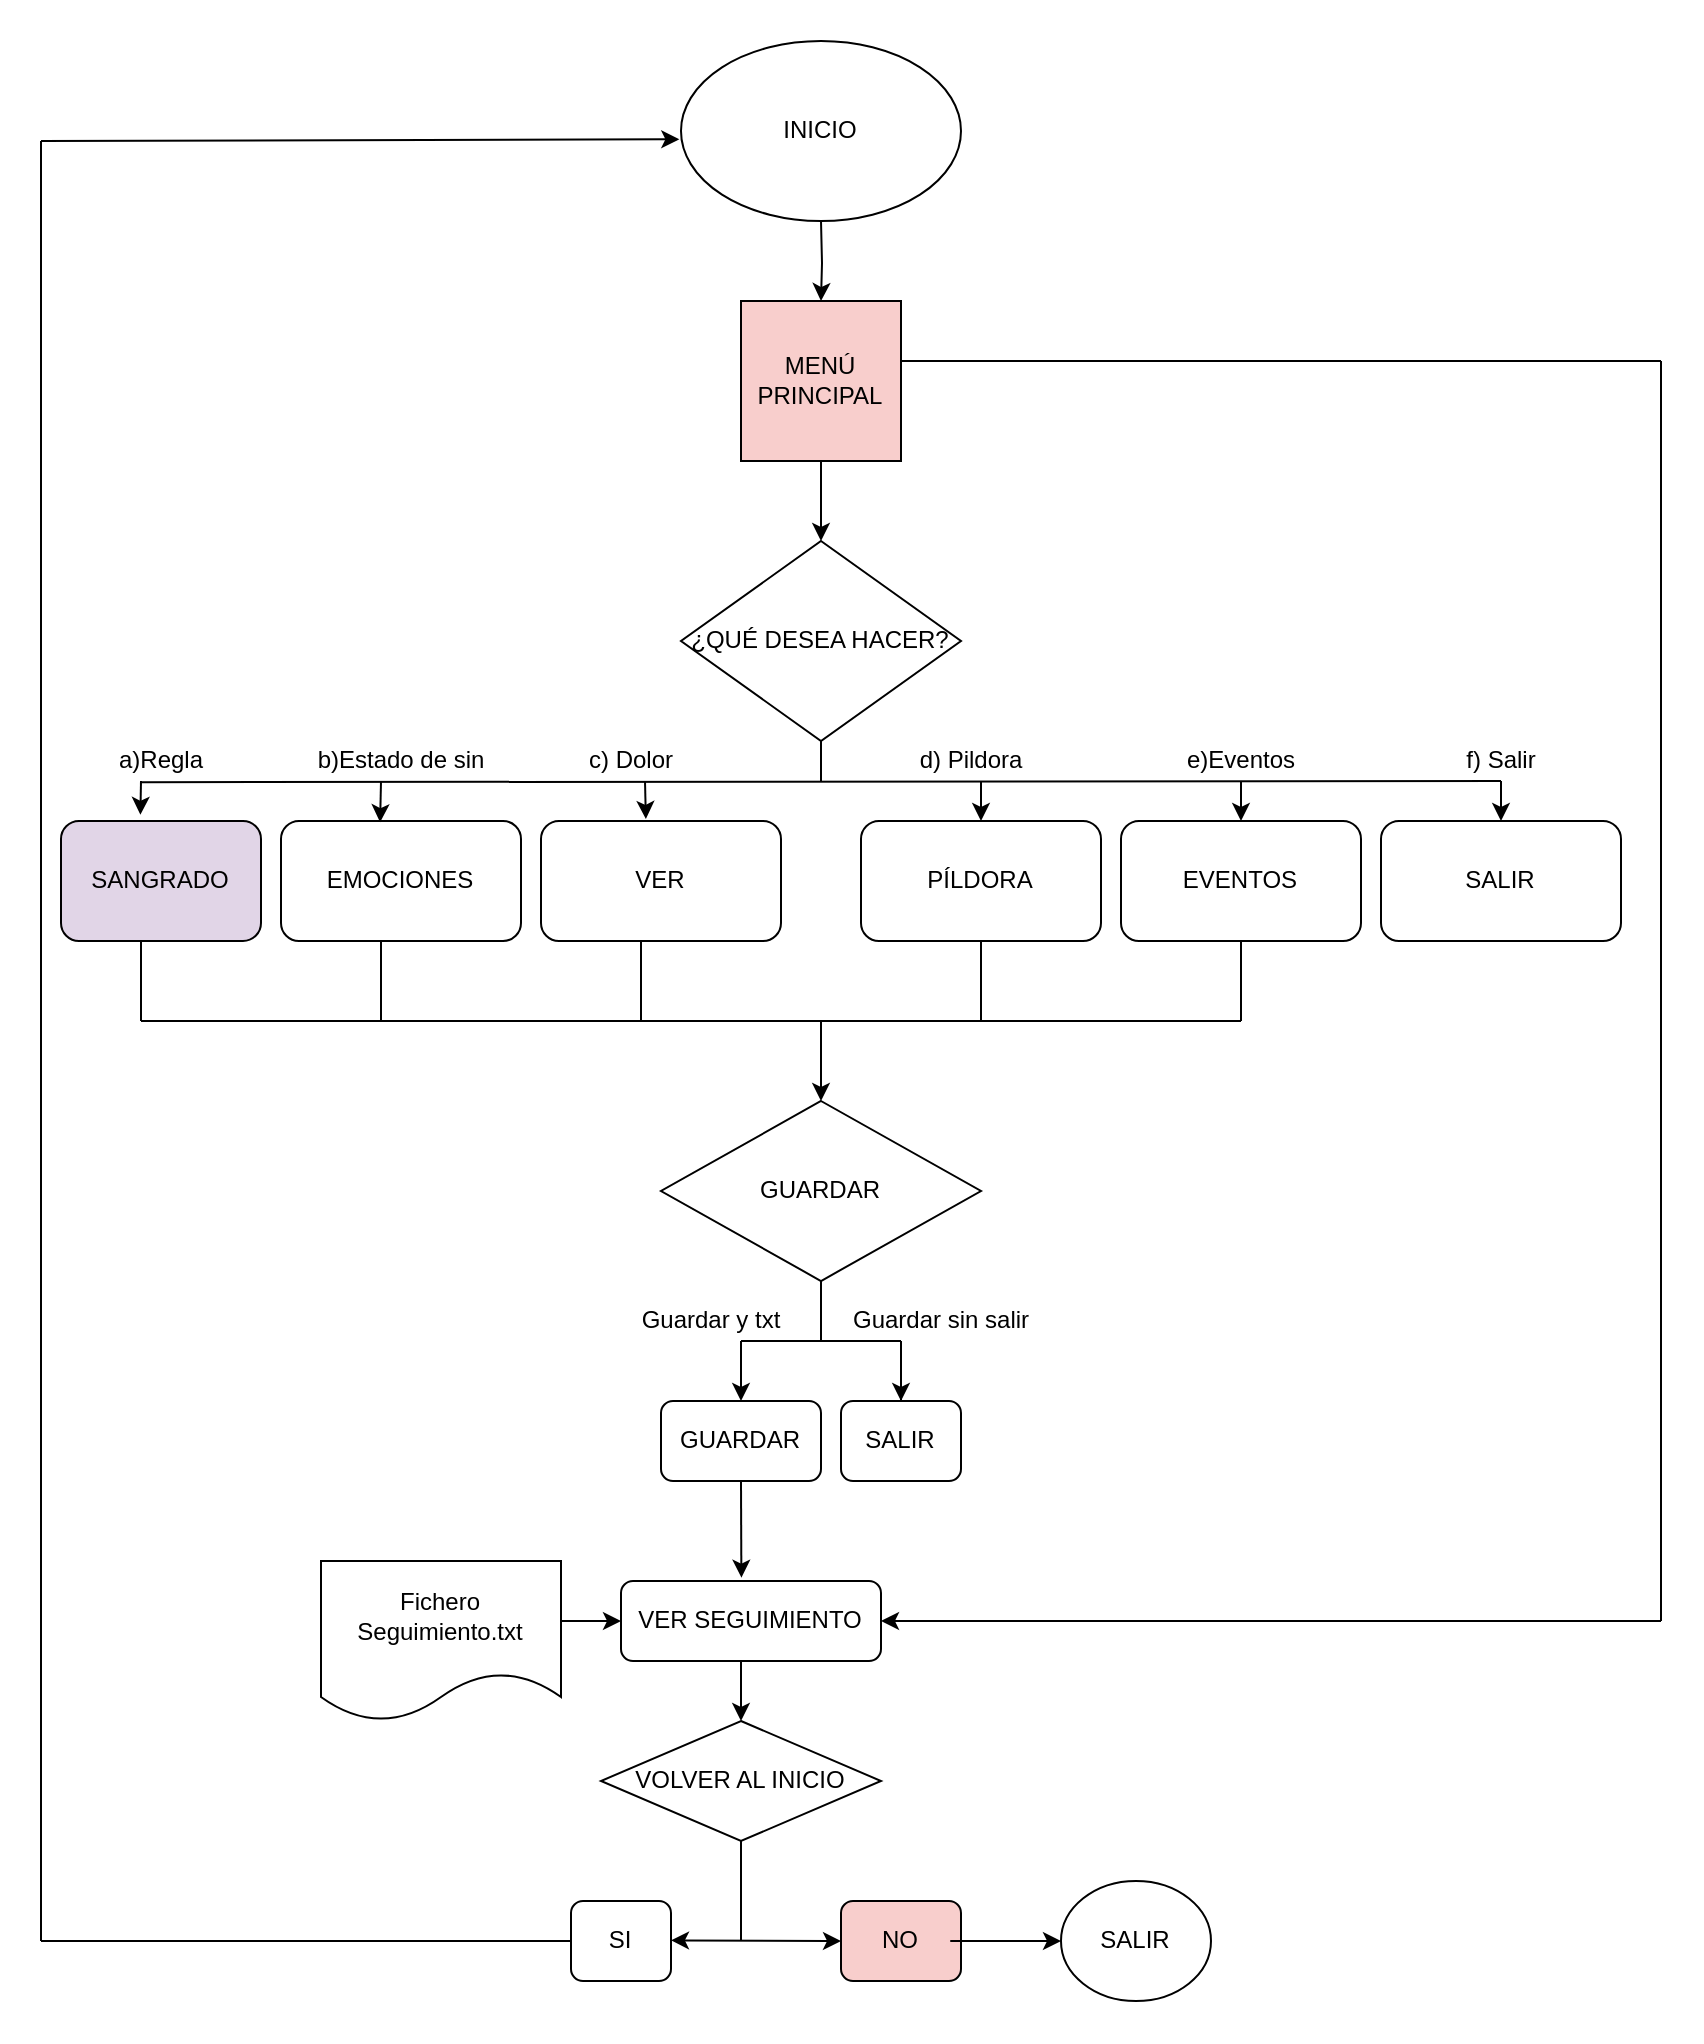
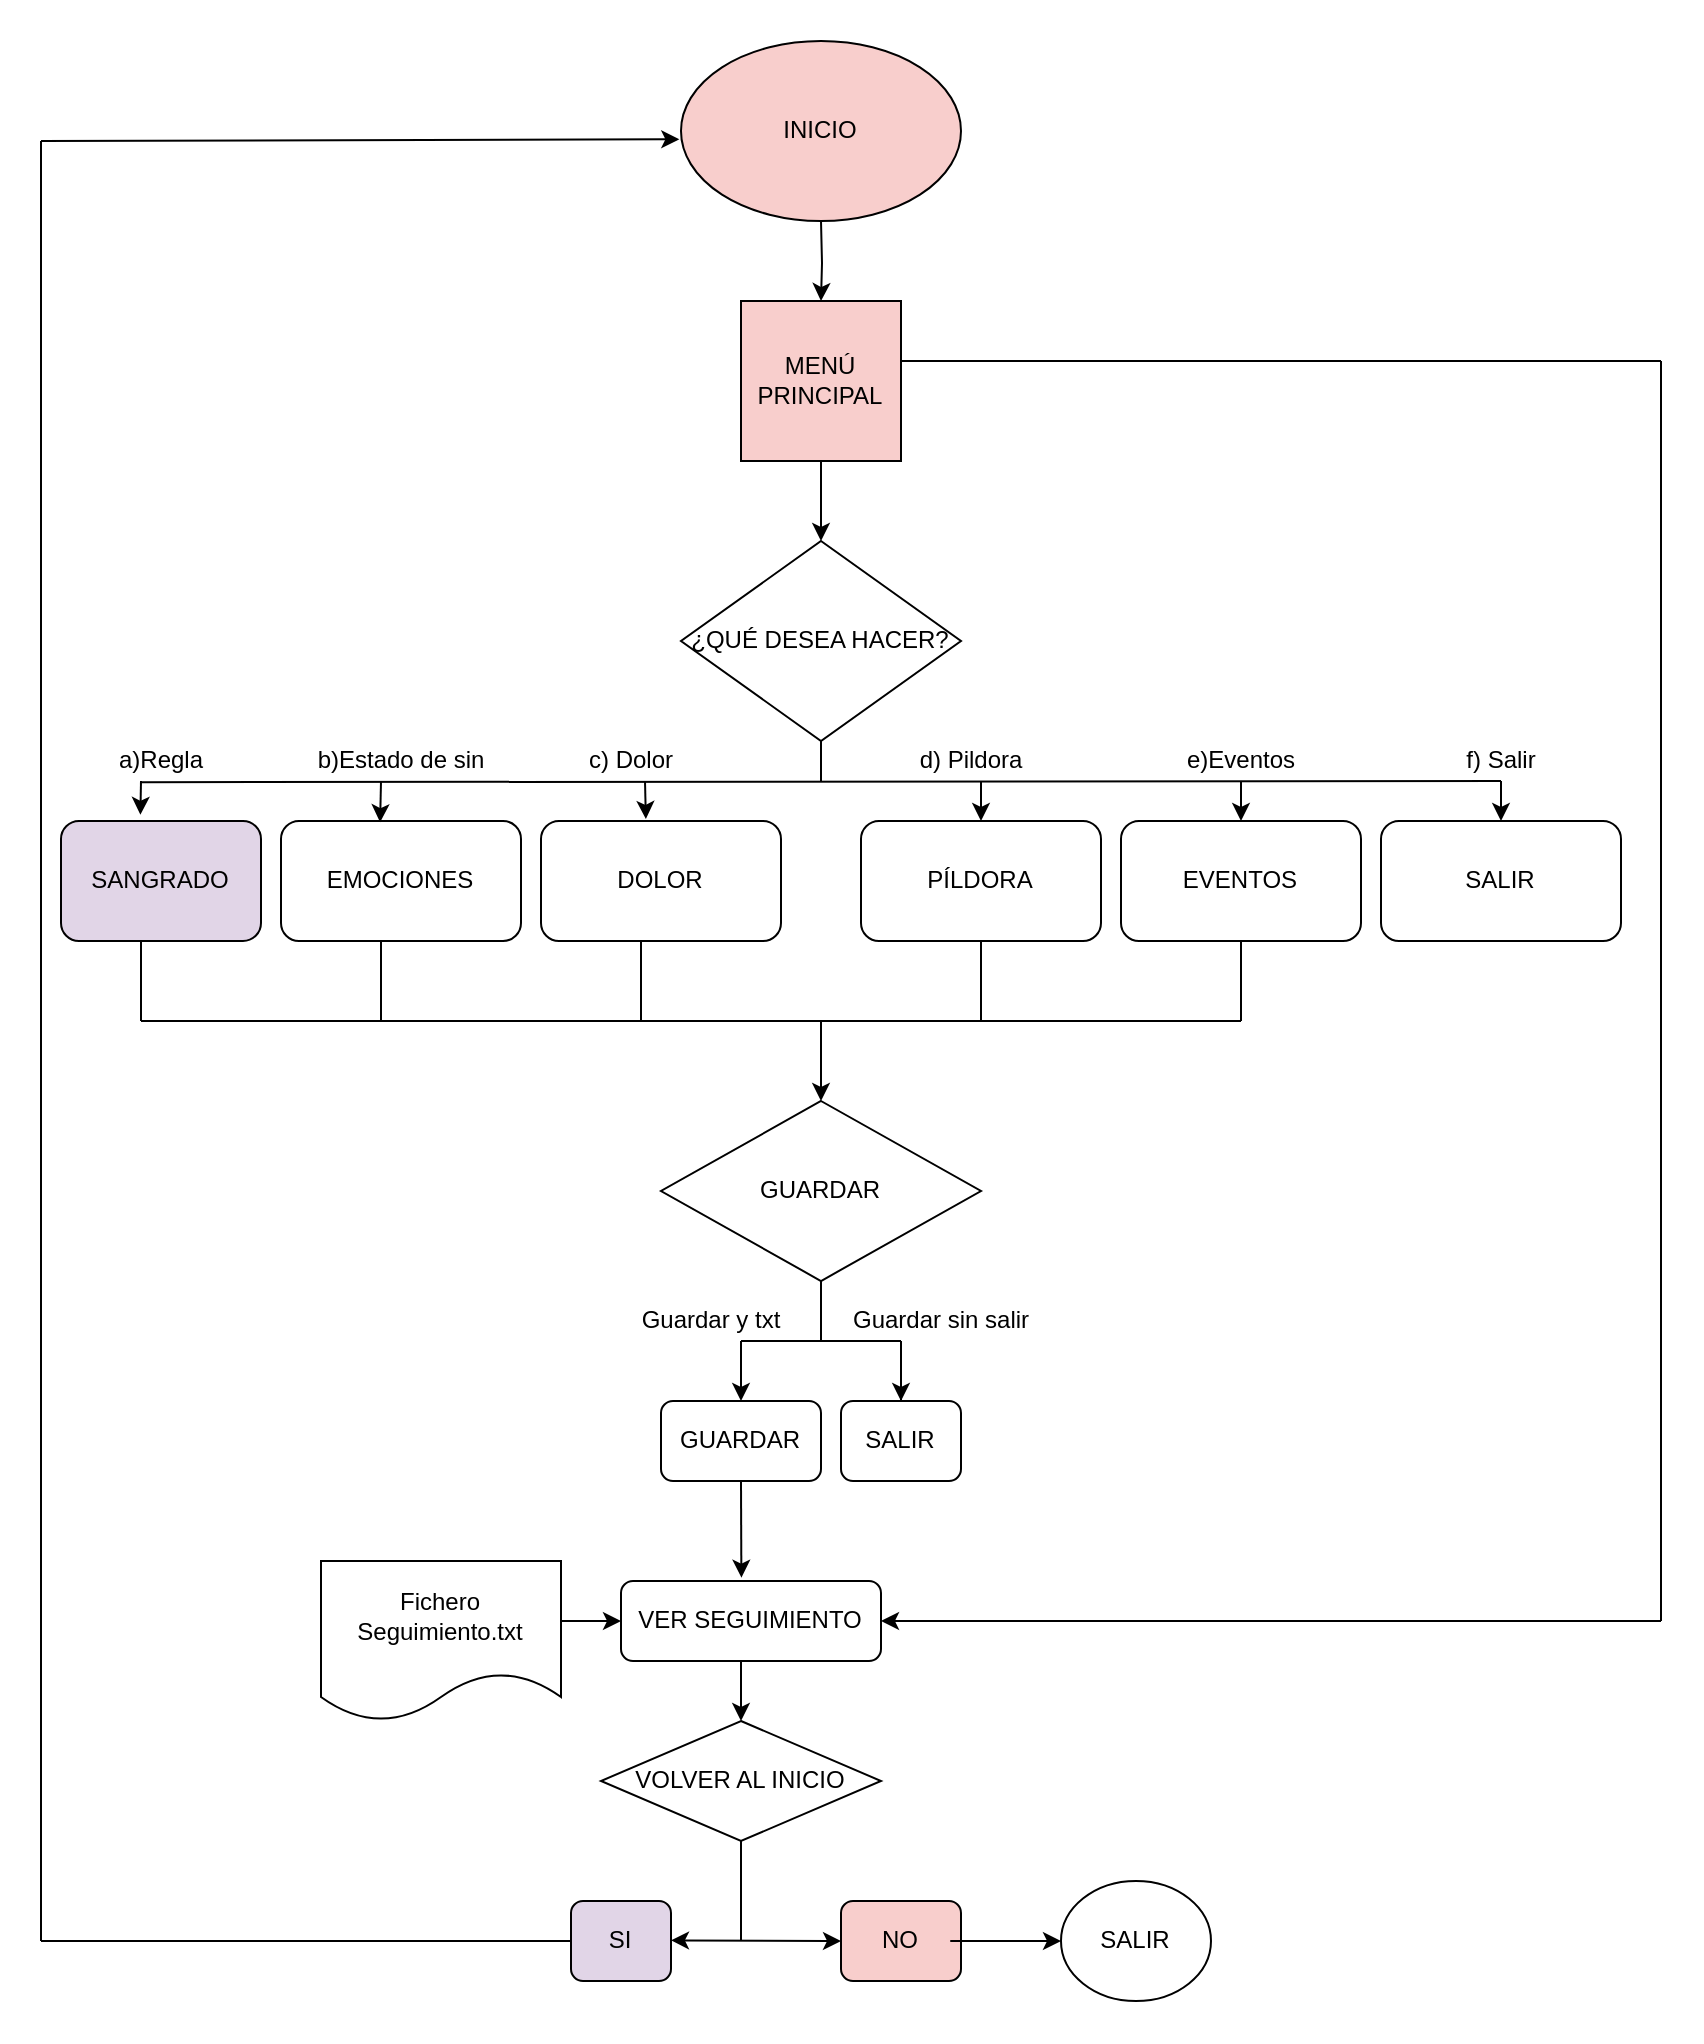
node "INICIO": fillcolor #ffffff -> #f8cecc
node "VER": label "VER" -> "DOLOR"
node "SI": fillcolor #ffffff -> #e1d5e7
